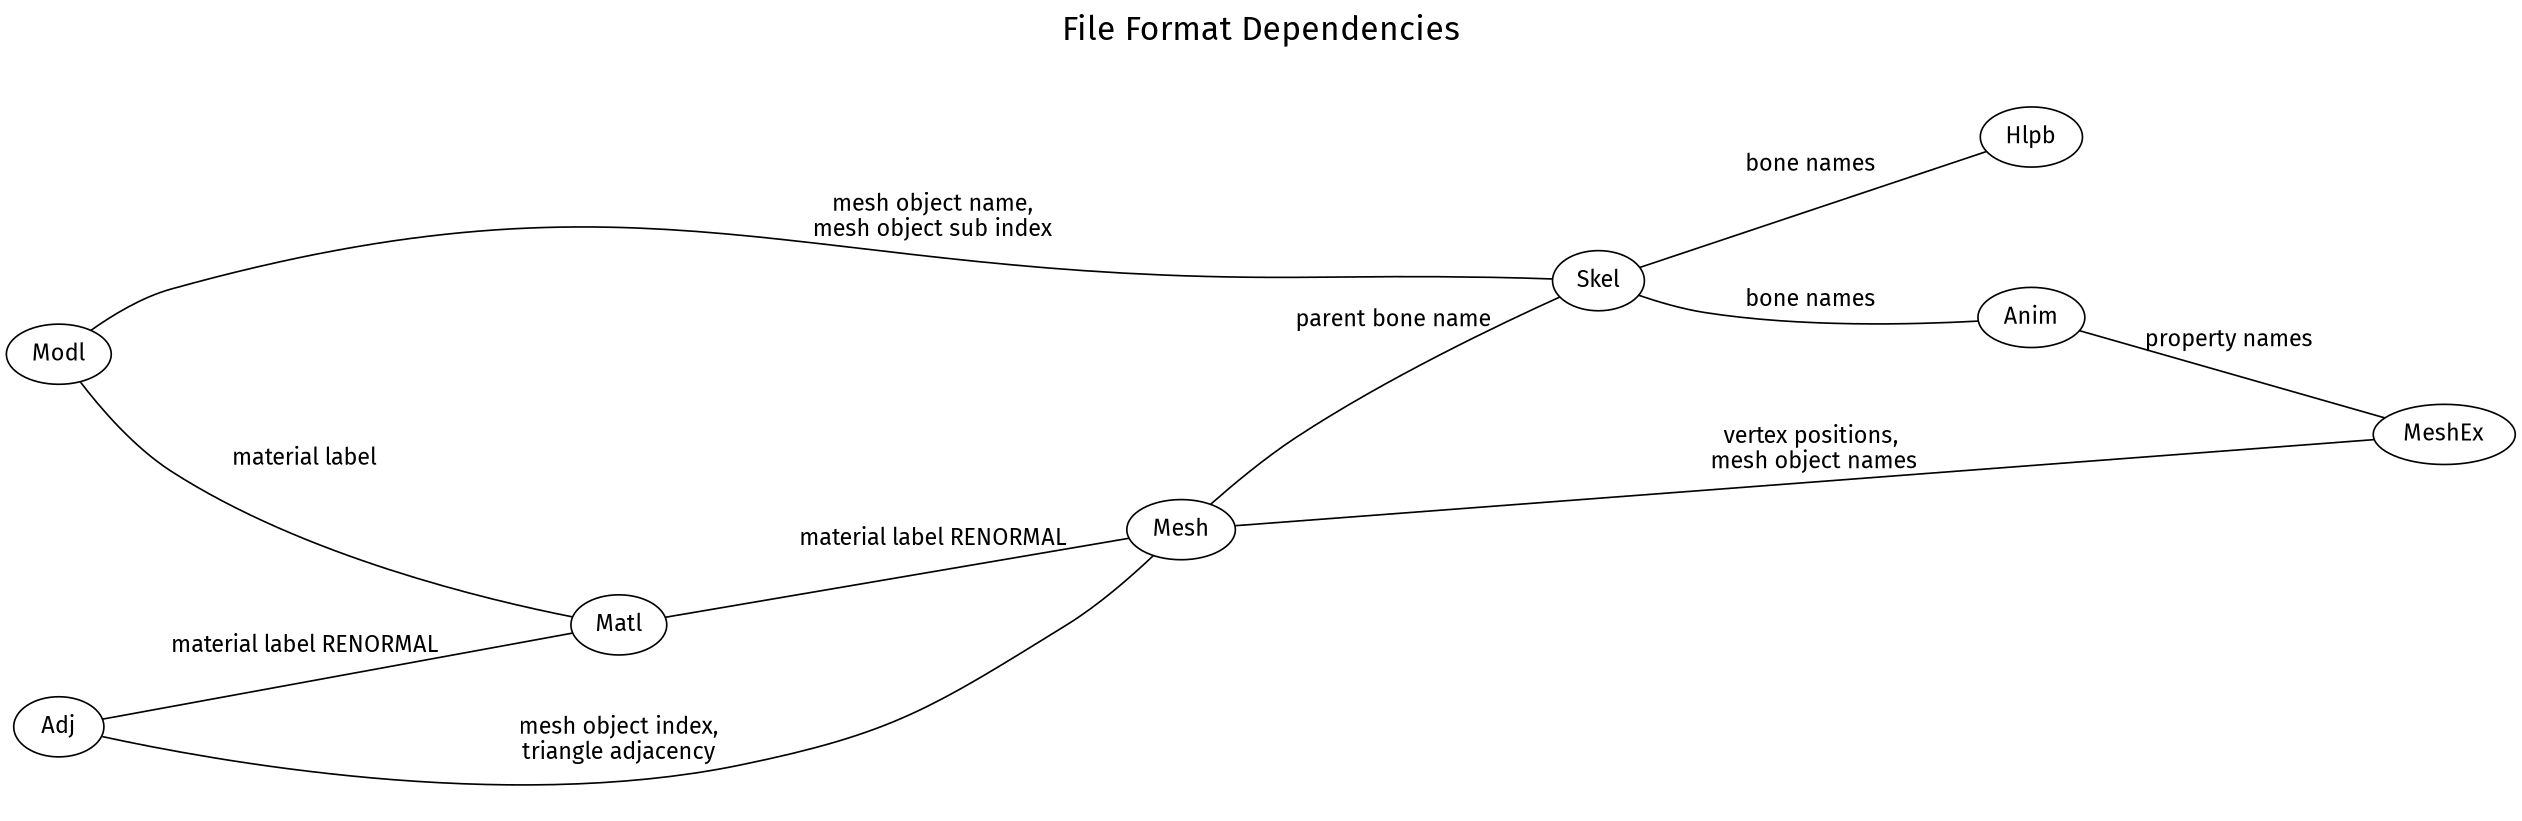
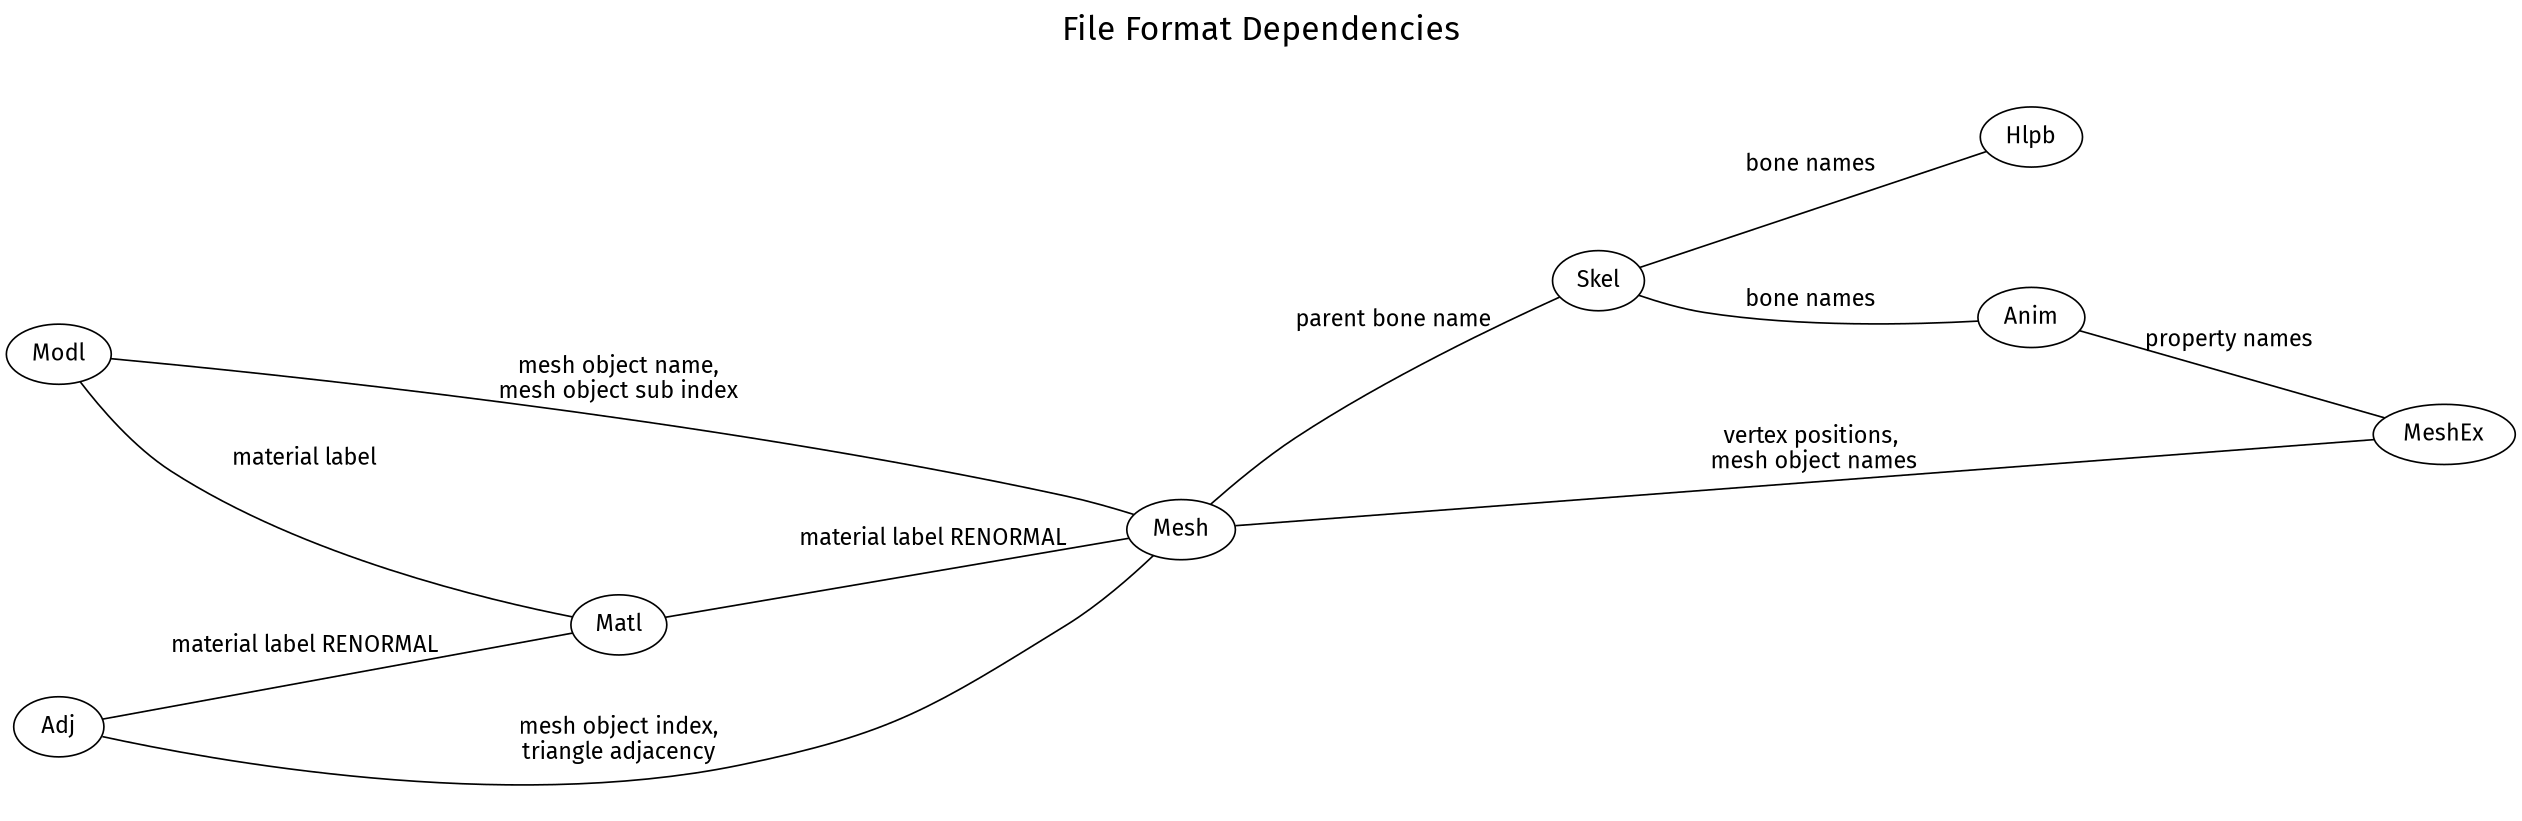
edge "Skel" -- "Modl": now "Mesh" -- "Modl"
